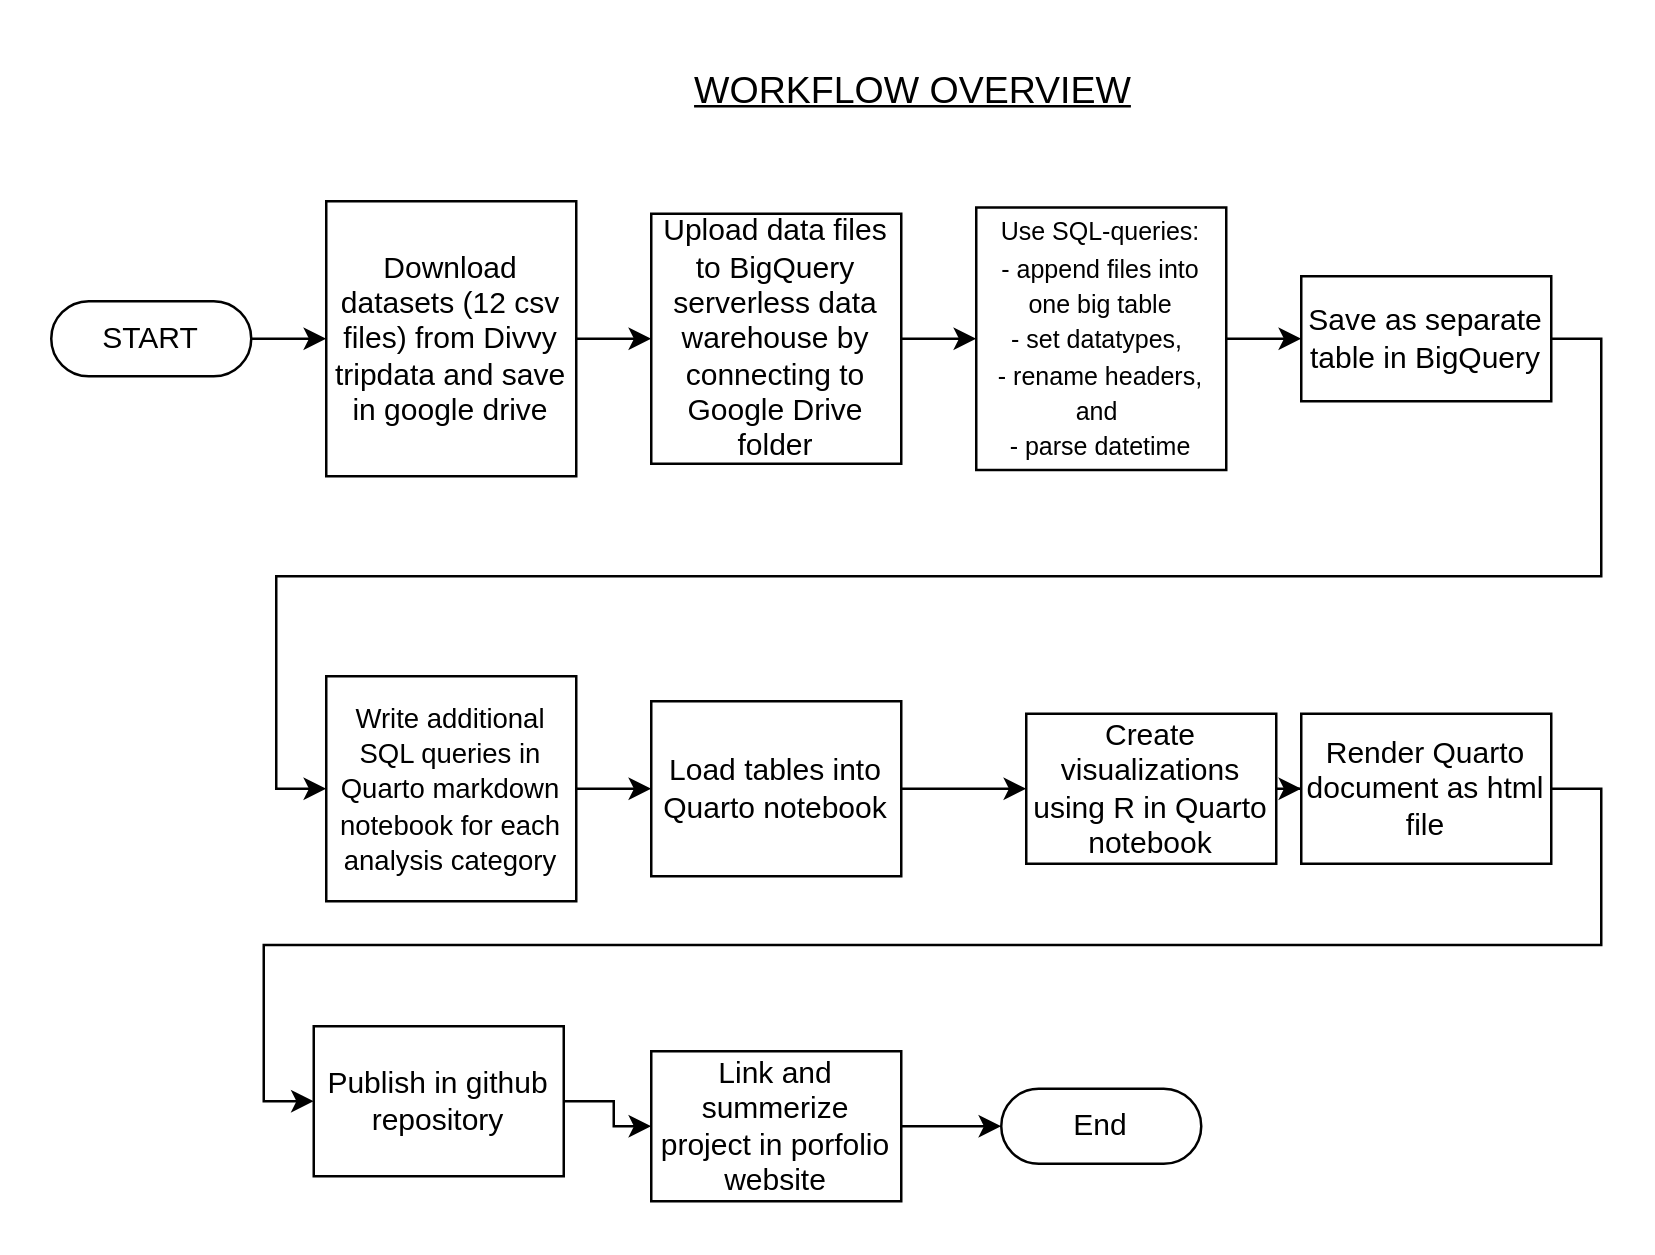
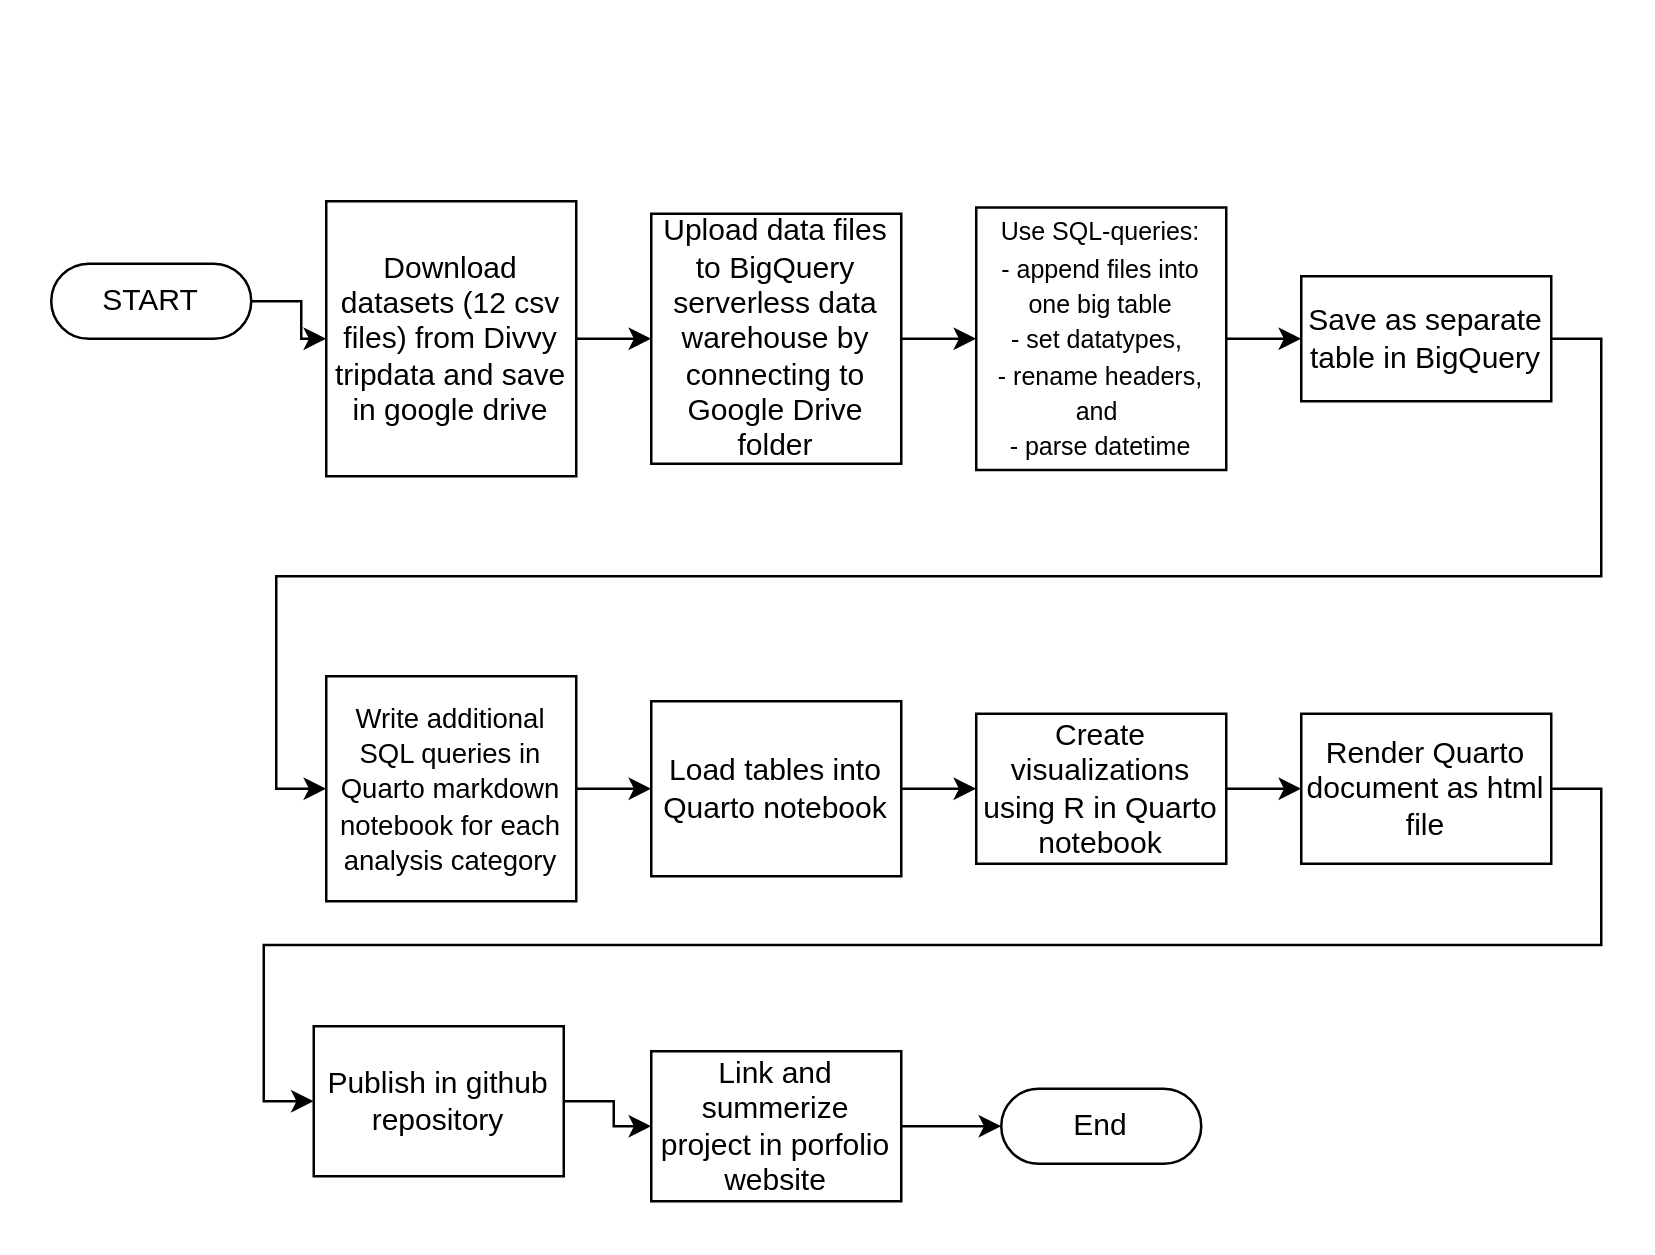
node "WORKFLOW OVERVIEW": removed
node "START": moved (151, 339) -> (151, 301)
node "Create visualizations using R in Quarto notebook": moved (1151, 789) -> (1101, 789)
